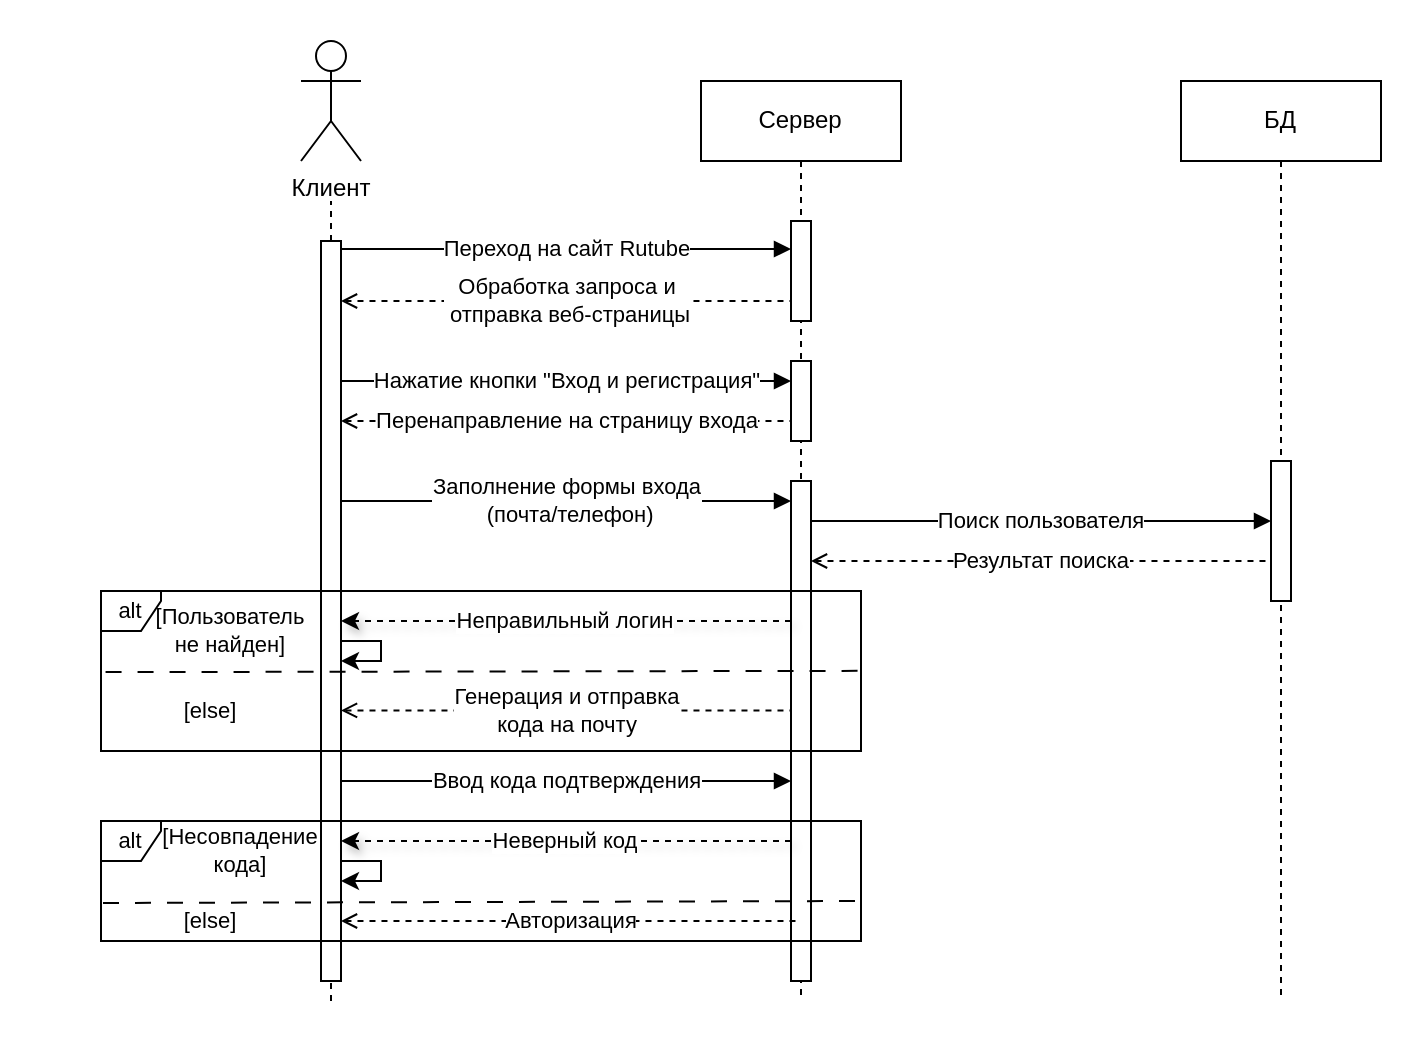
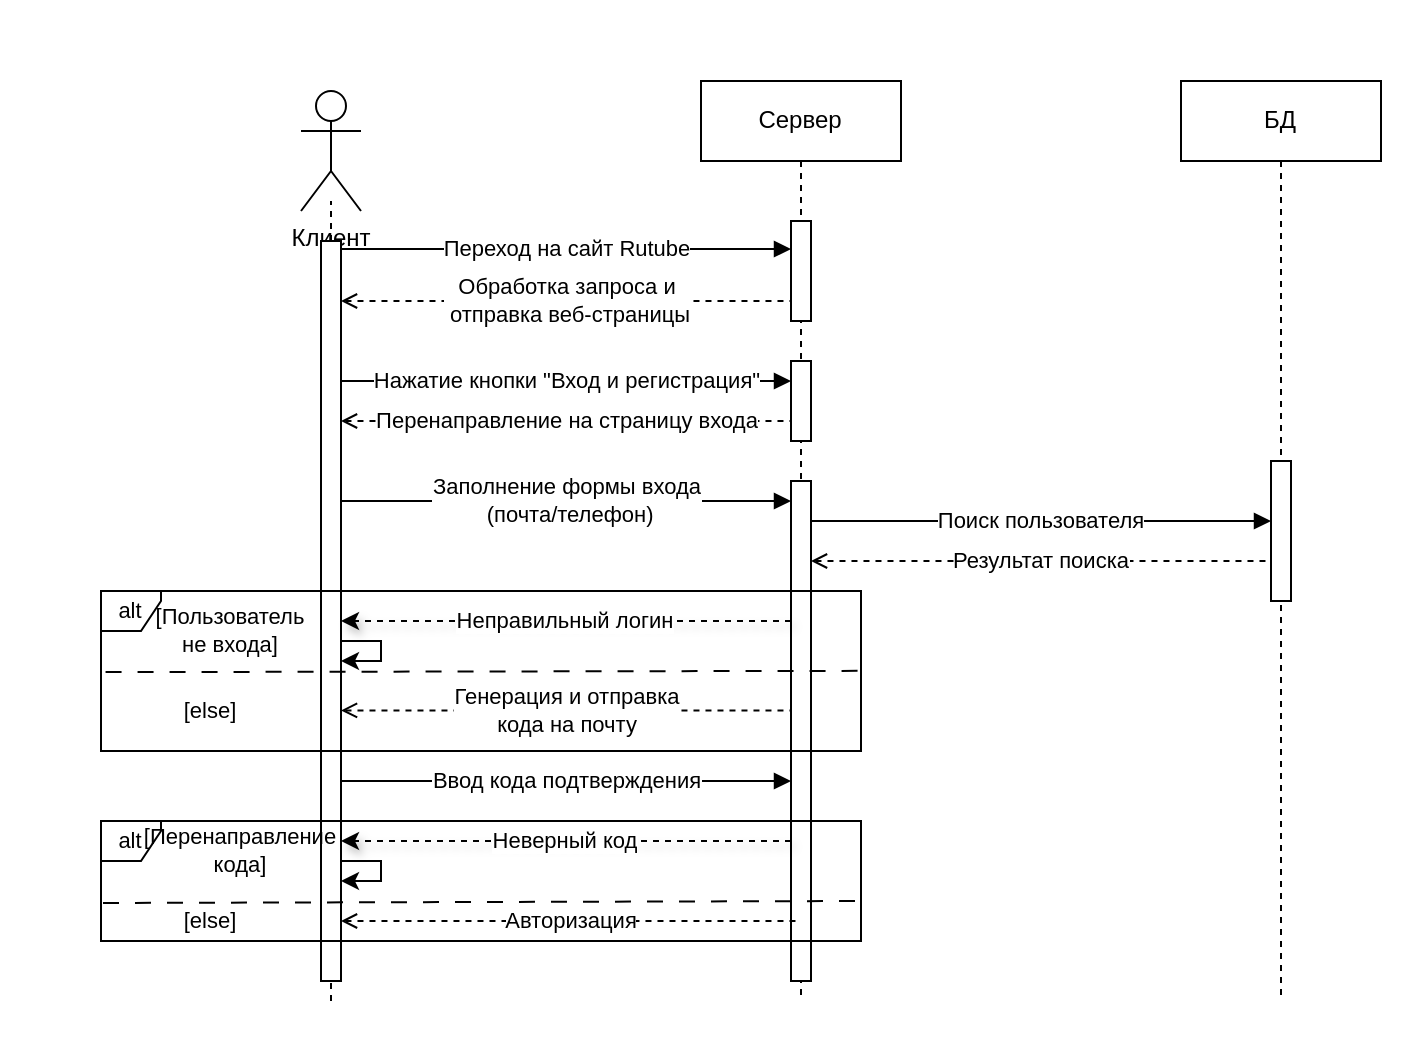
node "Клиент": moved (331, 101) -> (331, 151)
node "[Пользователь не найден]": label "[Пользователь не найден]" -> "[Пользователь не входа]"
node "[Несовпадение кода]": label "[Несовпадение кода]" -> "[Перенаправление кода]"
